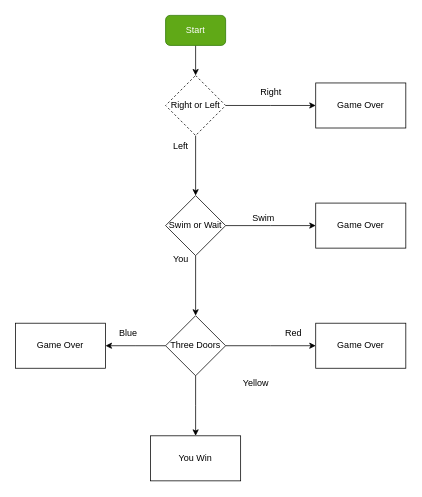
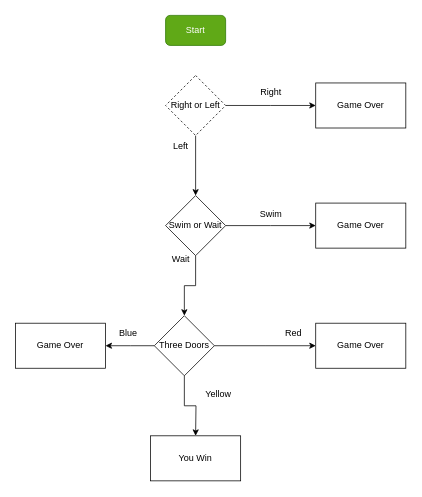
edge "Start" -> "Right or Left": removed
node "Swim": moved (263, 218) -> (270, 214)
node "You": label "You" -> "Wait"
node "Three Doors": moved (195, 345) -> (184, 345)
node "Yellow": moved (255, 383) -> (218, 394)
